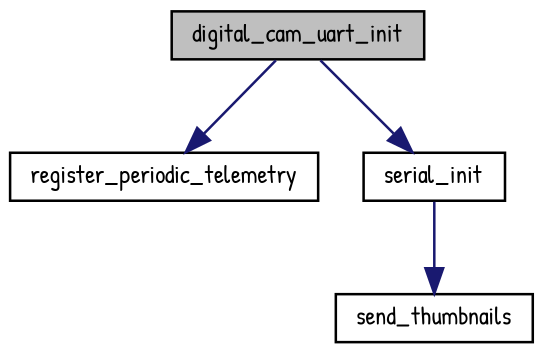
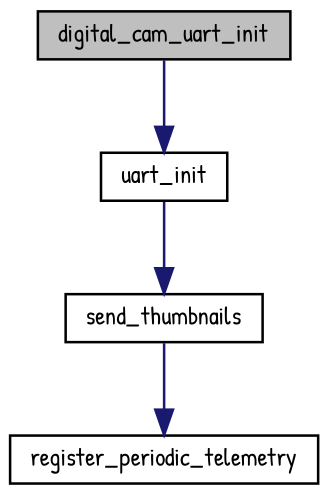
edge "digital_cam_uart_init" -> "register_periodic_telemetry": now "send_thumbnails" -> "register_periodic_telemetry"
node "serial_init": label "serial_init" -> "uart_init"
